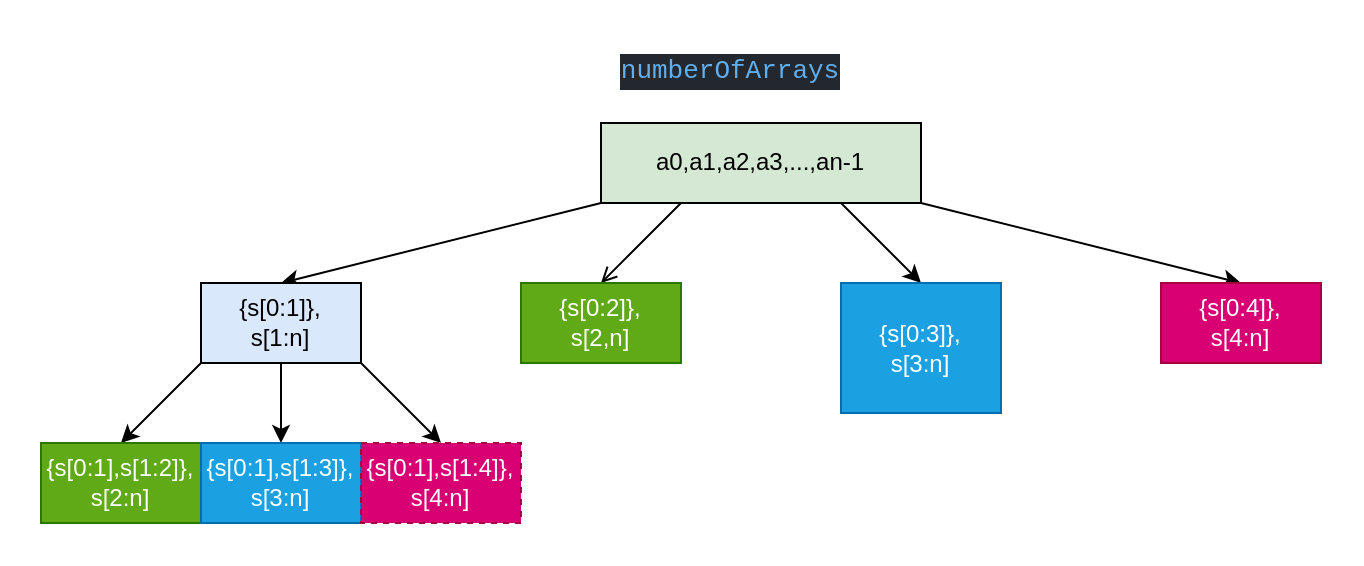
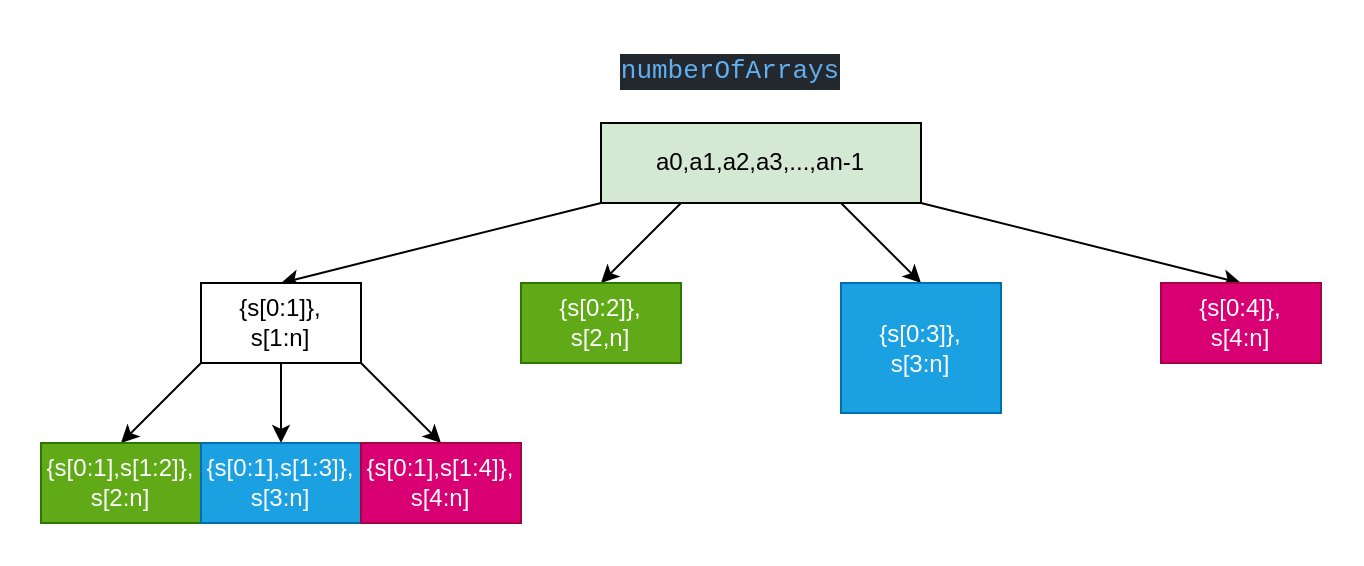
edge "a0,a1,a2,a3,...,an-1" -> "{s[0:2]}, s[2,n]": arrowhead open -> classic
node "{s[0:1]}, s[1:n]": fillcolor #dae8fc -> #ffffff
node "{s[0:1],s[1:4]}, s[4:n]": style dashed -> solid
